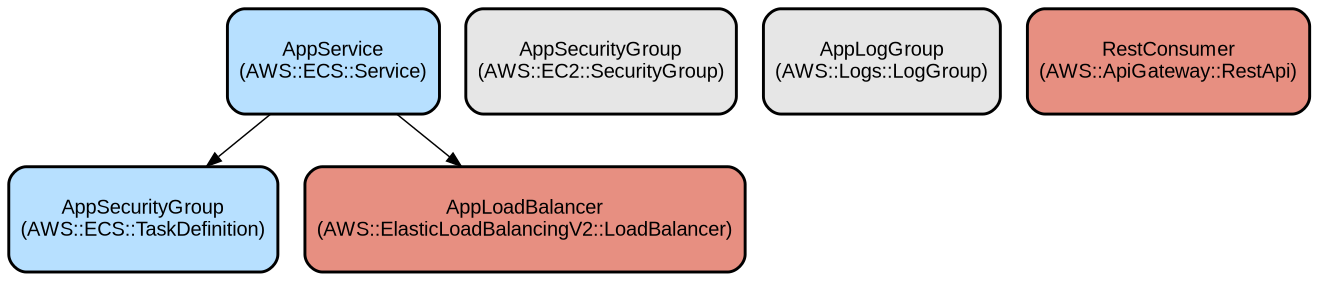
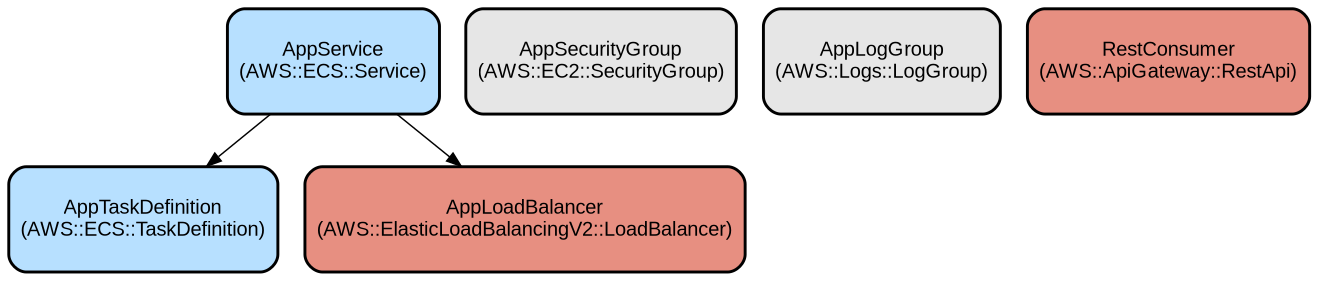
node "AppSecurityGroup (AWS::ECS::TaskDefinition)": label "AppSecurityGroup (AWS::ECS::TaskDefinition)" -> "AppTaskDefinition (AWS::ECS::TaskDefinition)"
